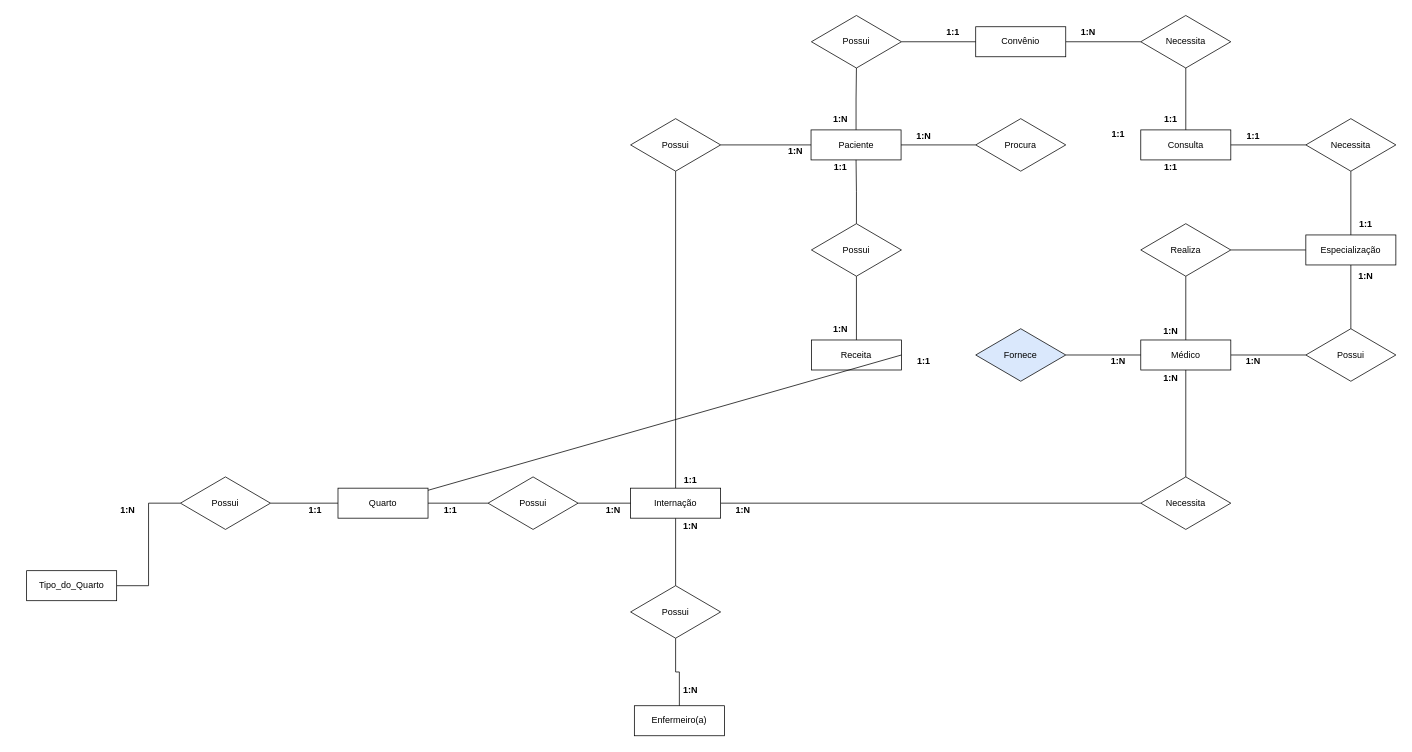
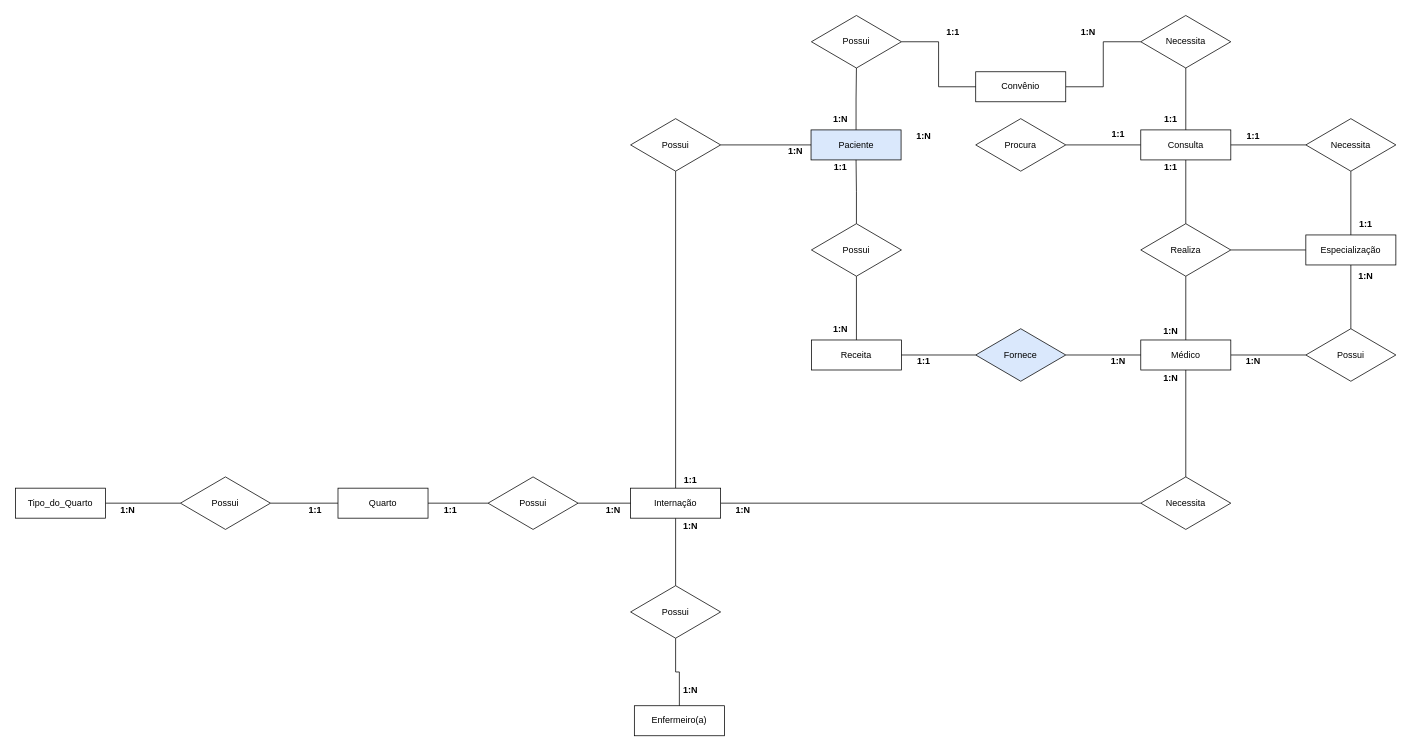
node "Convênio": moved (1020, 42) -> (1020, 87)
node "Paciente": fillcolor #ffffff -> #dae8fc
edge "Paciente" -- "Procura": removed
edge "Procura" -- "Consulta": added
edge "Consulta" -- "Realiza": added
edge "Receita" -- "Quarto": now "Receita" -- "Fornece"
node "Tipo_do_Quarto": moved (72, 585) -> (60, 503)
